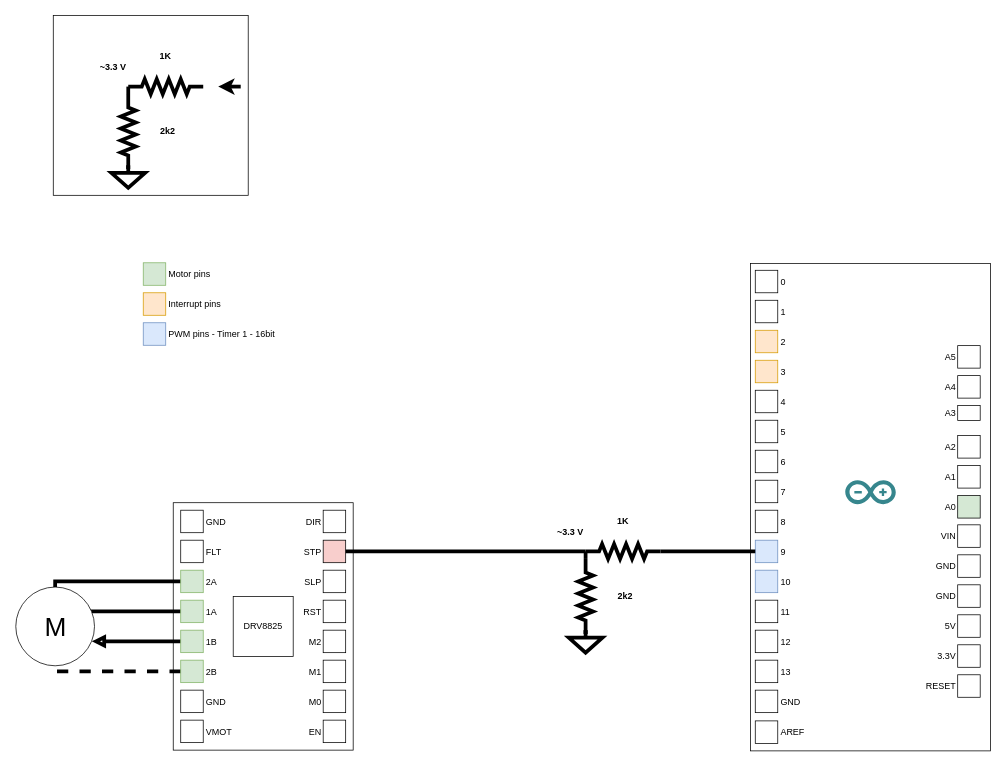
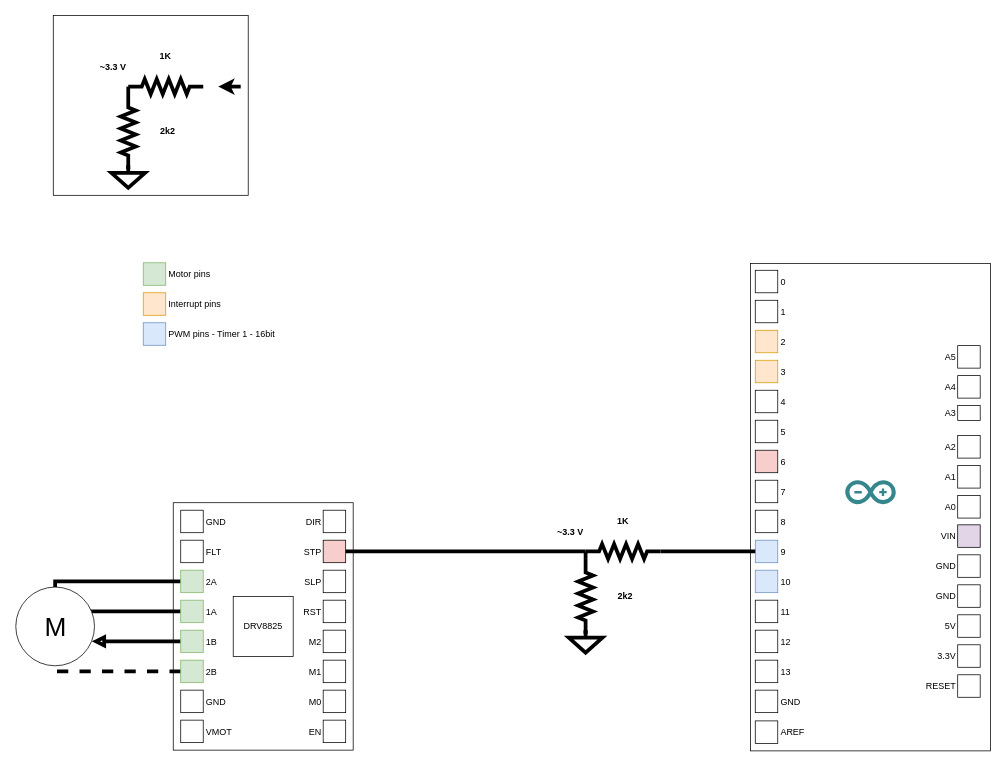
node "6": fillcolor #ffffff -> #f8cecc
node "A0": fillcolor #d5e8d4 -> #ffffff
node "VIN": fillcolor #ffffff -> #e1d5e7
